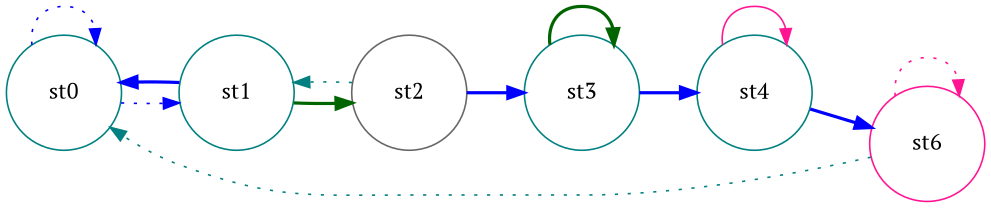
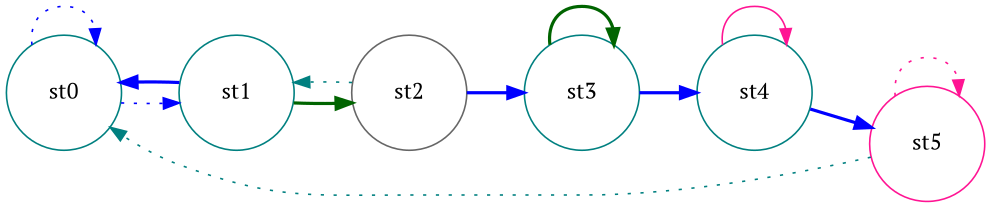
node "st6": label "st6" -> "st5"
